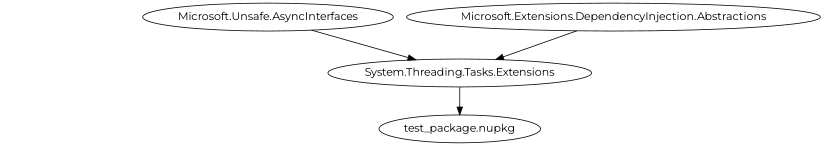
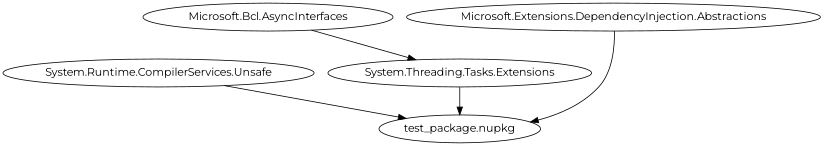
node "Microsoft.Unsafe.AsyncInterfaces": label "Microsoft.Unsafe.AsyncInterfaces" -> "Microsoft.Bcl.AsyncInterfaces"
edge "Microsoft.Extensions.DependencyInjection.Abstractions" -> "System.Threading.Tasks.Extensions": now "Microsoft.Extensions.DependencyInjection.Abstractions" -> "test_package.nupkg"
node "System.Runtime.CompilerServices.Unsafe": added
